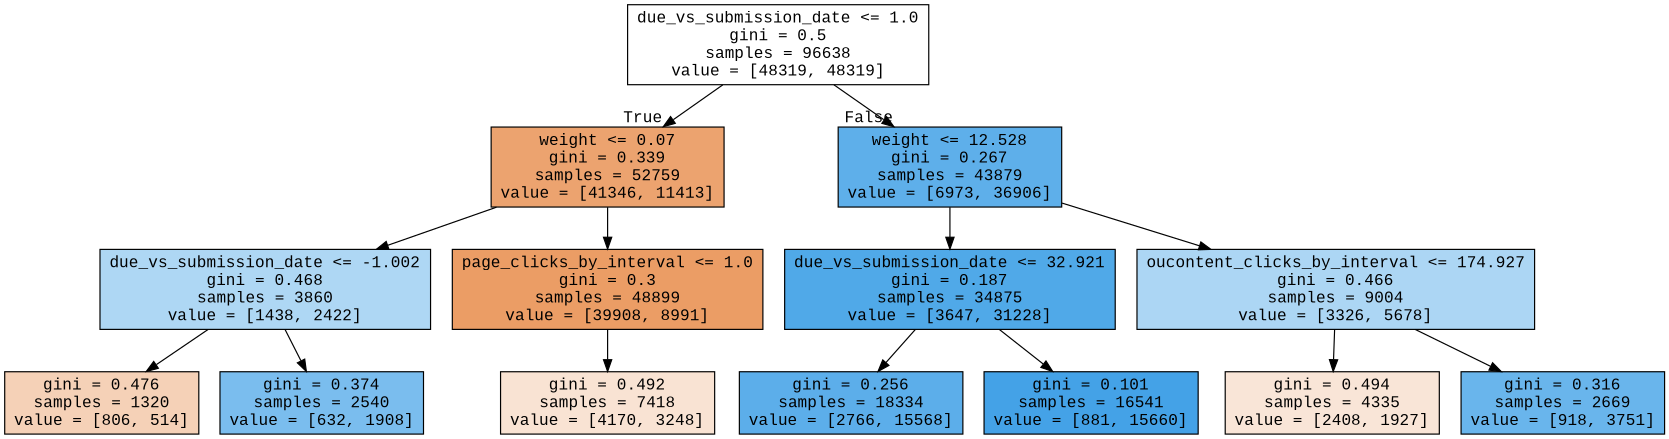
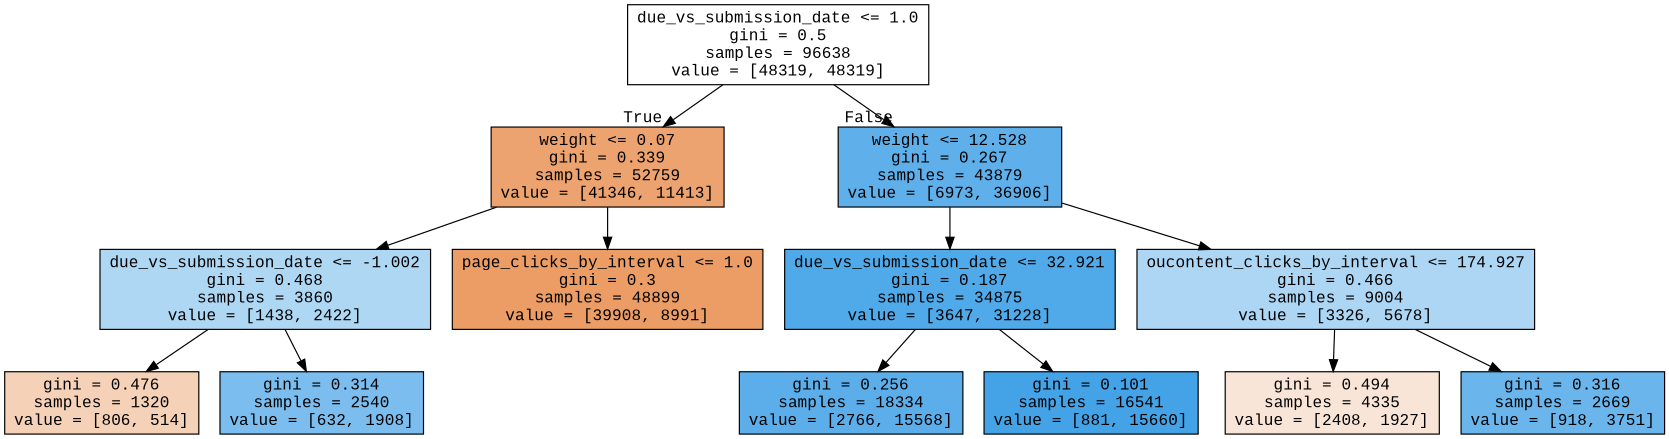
node "gini = 0.374 samples = 2540 value = [632, 1908]": label "gini = 0.374 samples = 2540 value = [632, 1908]" -> "gini = 0.314 samples = 2540 value = [632, 1908]"
node "gini = 0.492 samples = 7418 value = [4170, 3248]": removed
